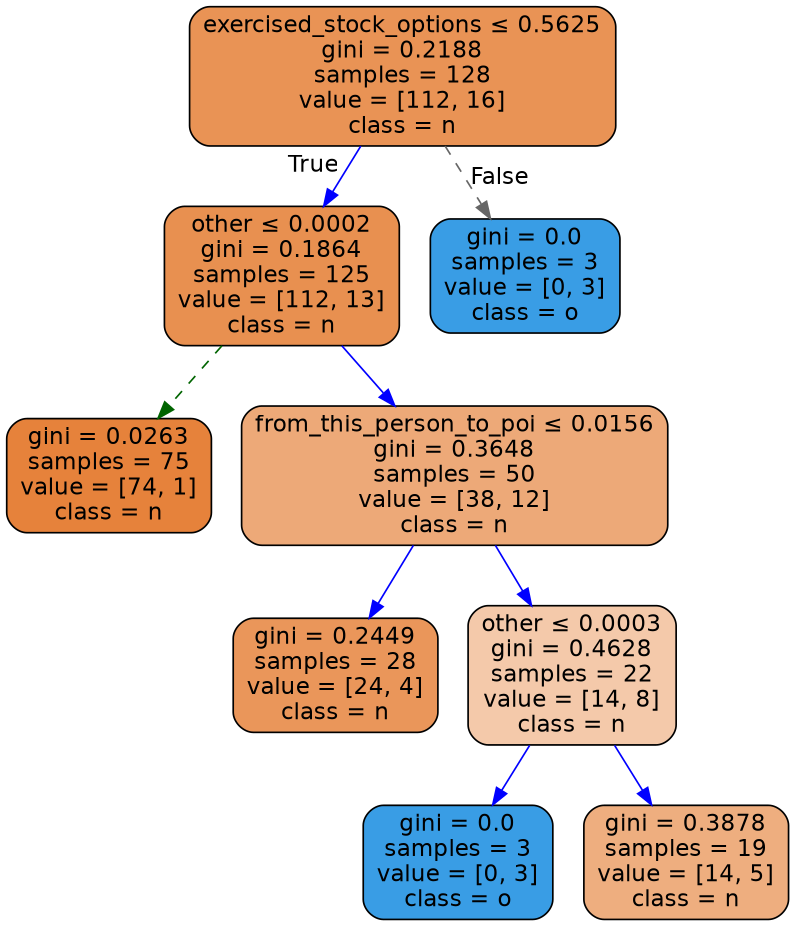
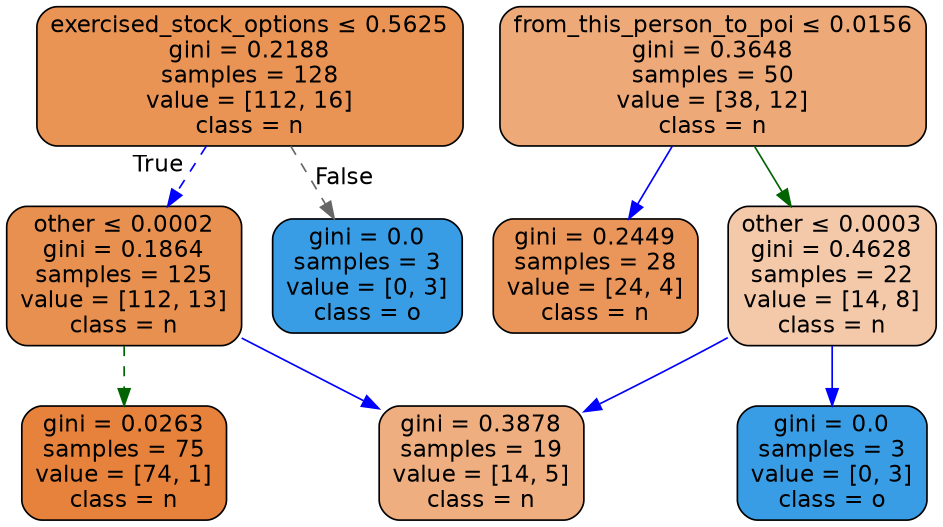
edge "exercised_stock_options ≤ 0.5625" -> "other ≤ 0.0002": style solid -> dashed
edge "other ≤ 0.0002" -> "from_this_person_to_poi ≤ 0.0156": now "other ≤ 0.0002" -> "gini = 0.3878"
edge "from_this_person_to_poi ≤ 0.0156" -> "other ≤ 0.0003": color blue -> darkgreen
